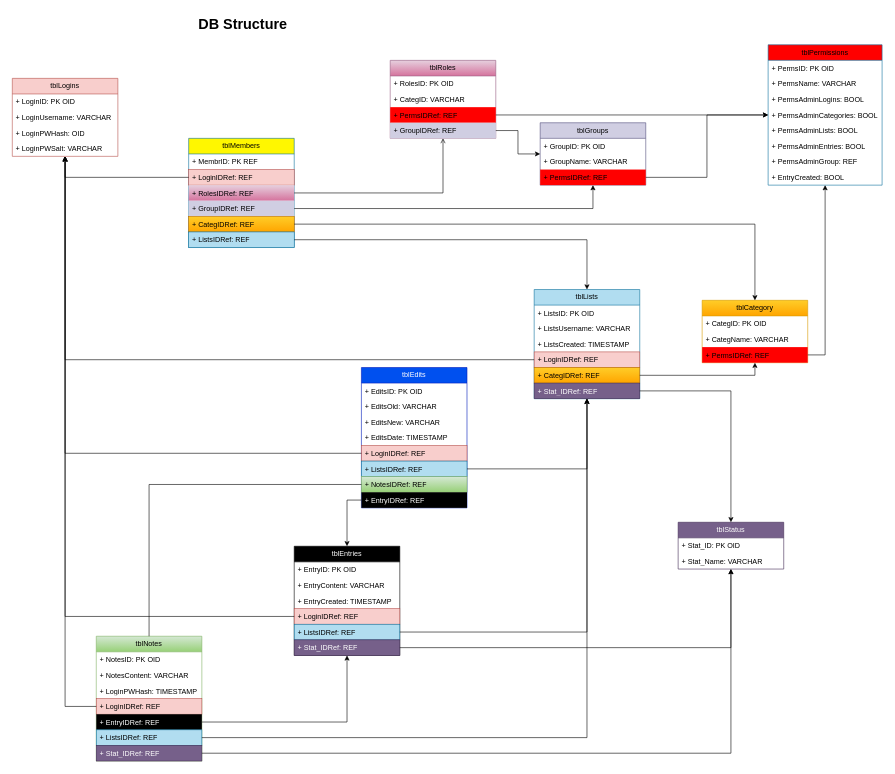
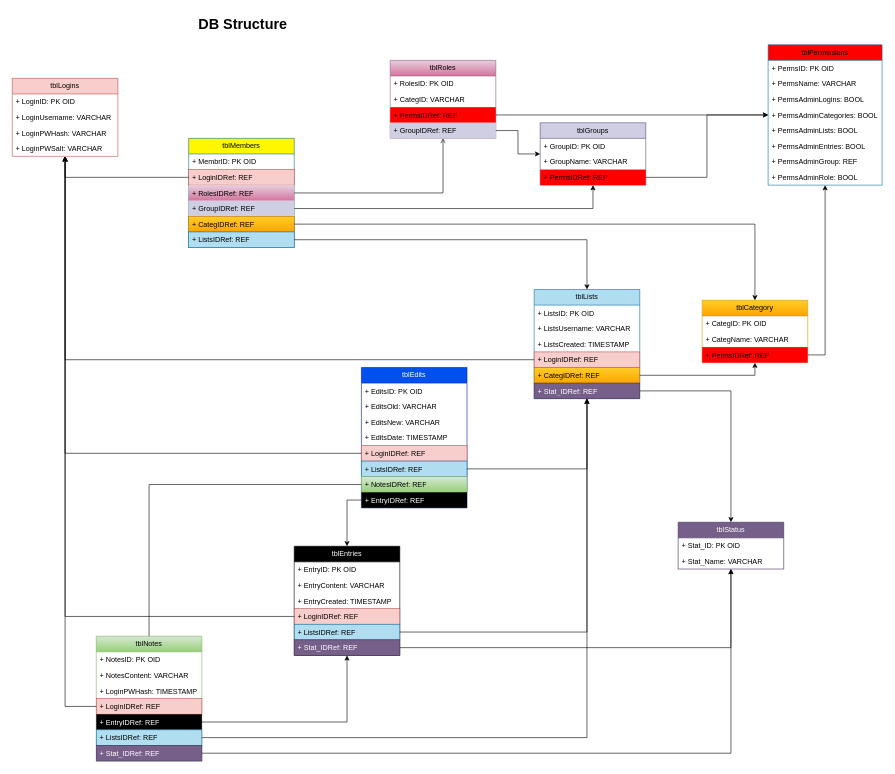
node "+ LoginPWHash: OID": label "+ LoginPWHash: OID" -> "+ LoginPWHash: VARCHAR"
node "+ MembrID: PK REF": label "+ MembrID: PK REF" -> "+ MembrID: PK OID"
node "+ EntryCreated: BOOL": label "+ EntryCreated: BOOL" -> "+ PermsAdminRole: BOOL"
